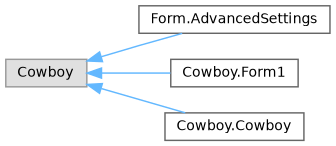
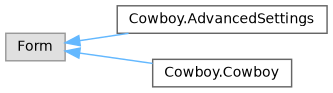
node "Form.AdvancedSettings": label "Form.AdvancedSettings" -> "Cowboy.AdvancedSettings"
node "Cowboy": label "Cowboy" -> "Form"
node "Cowboy.Form1": removed
